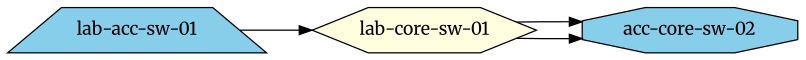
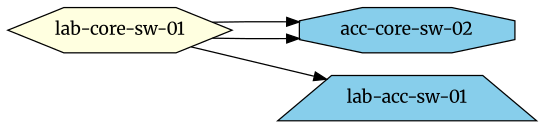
edge "lab-acc-sw-01" -> "lab-core-sw-01": reversed
